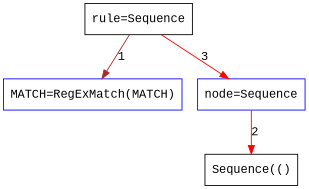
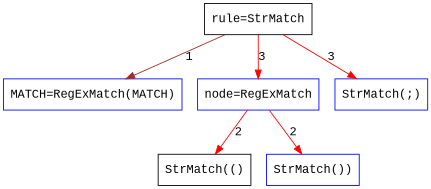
node "rule=Sequence": label "rule=Sequence" -> "rule=StrMatch"
node "node=Sequence": label "node=Sequence" -> "node=RegExMatch"
node "StrMatch(;)": added
node "Sequence(()": label "Sequence(()" -> "StrMatch(()"
node "StrMatch())": added
